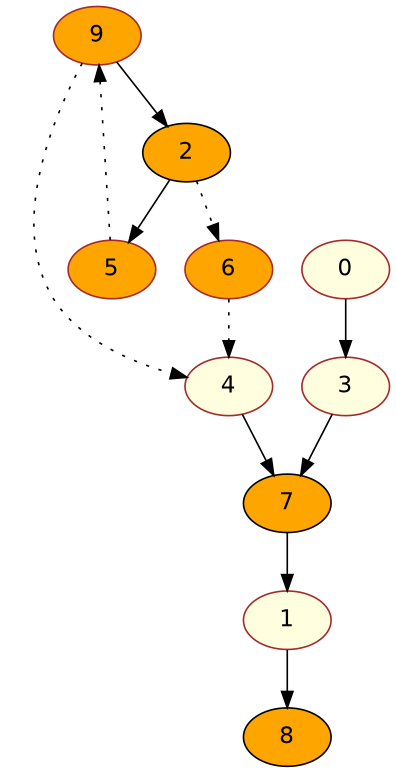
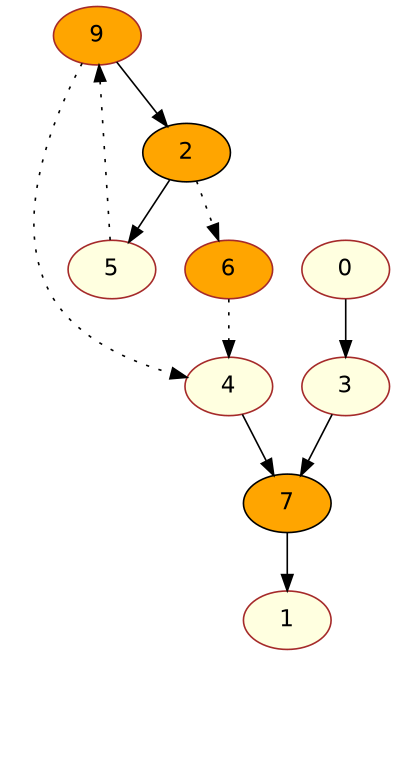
node "5": fillcolor orange -> lightyellow
node "8": removed
